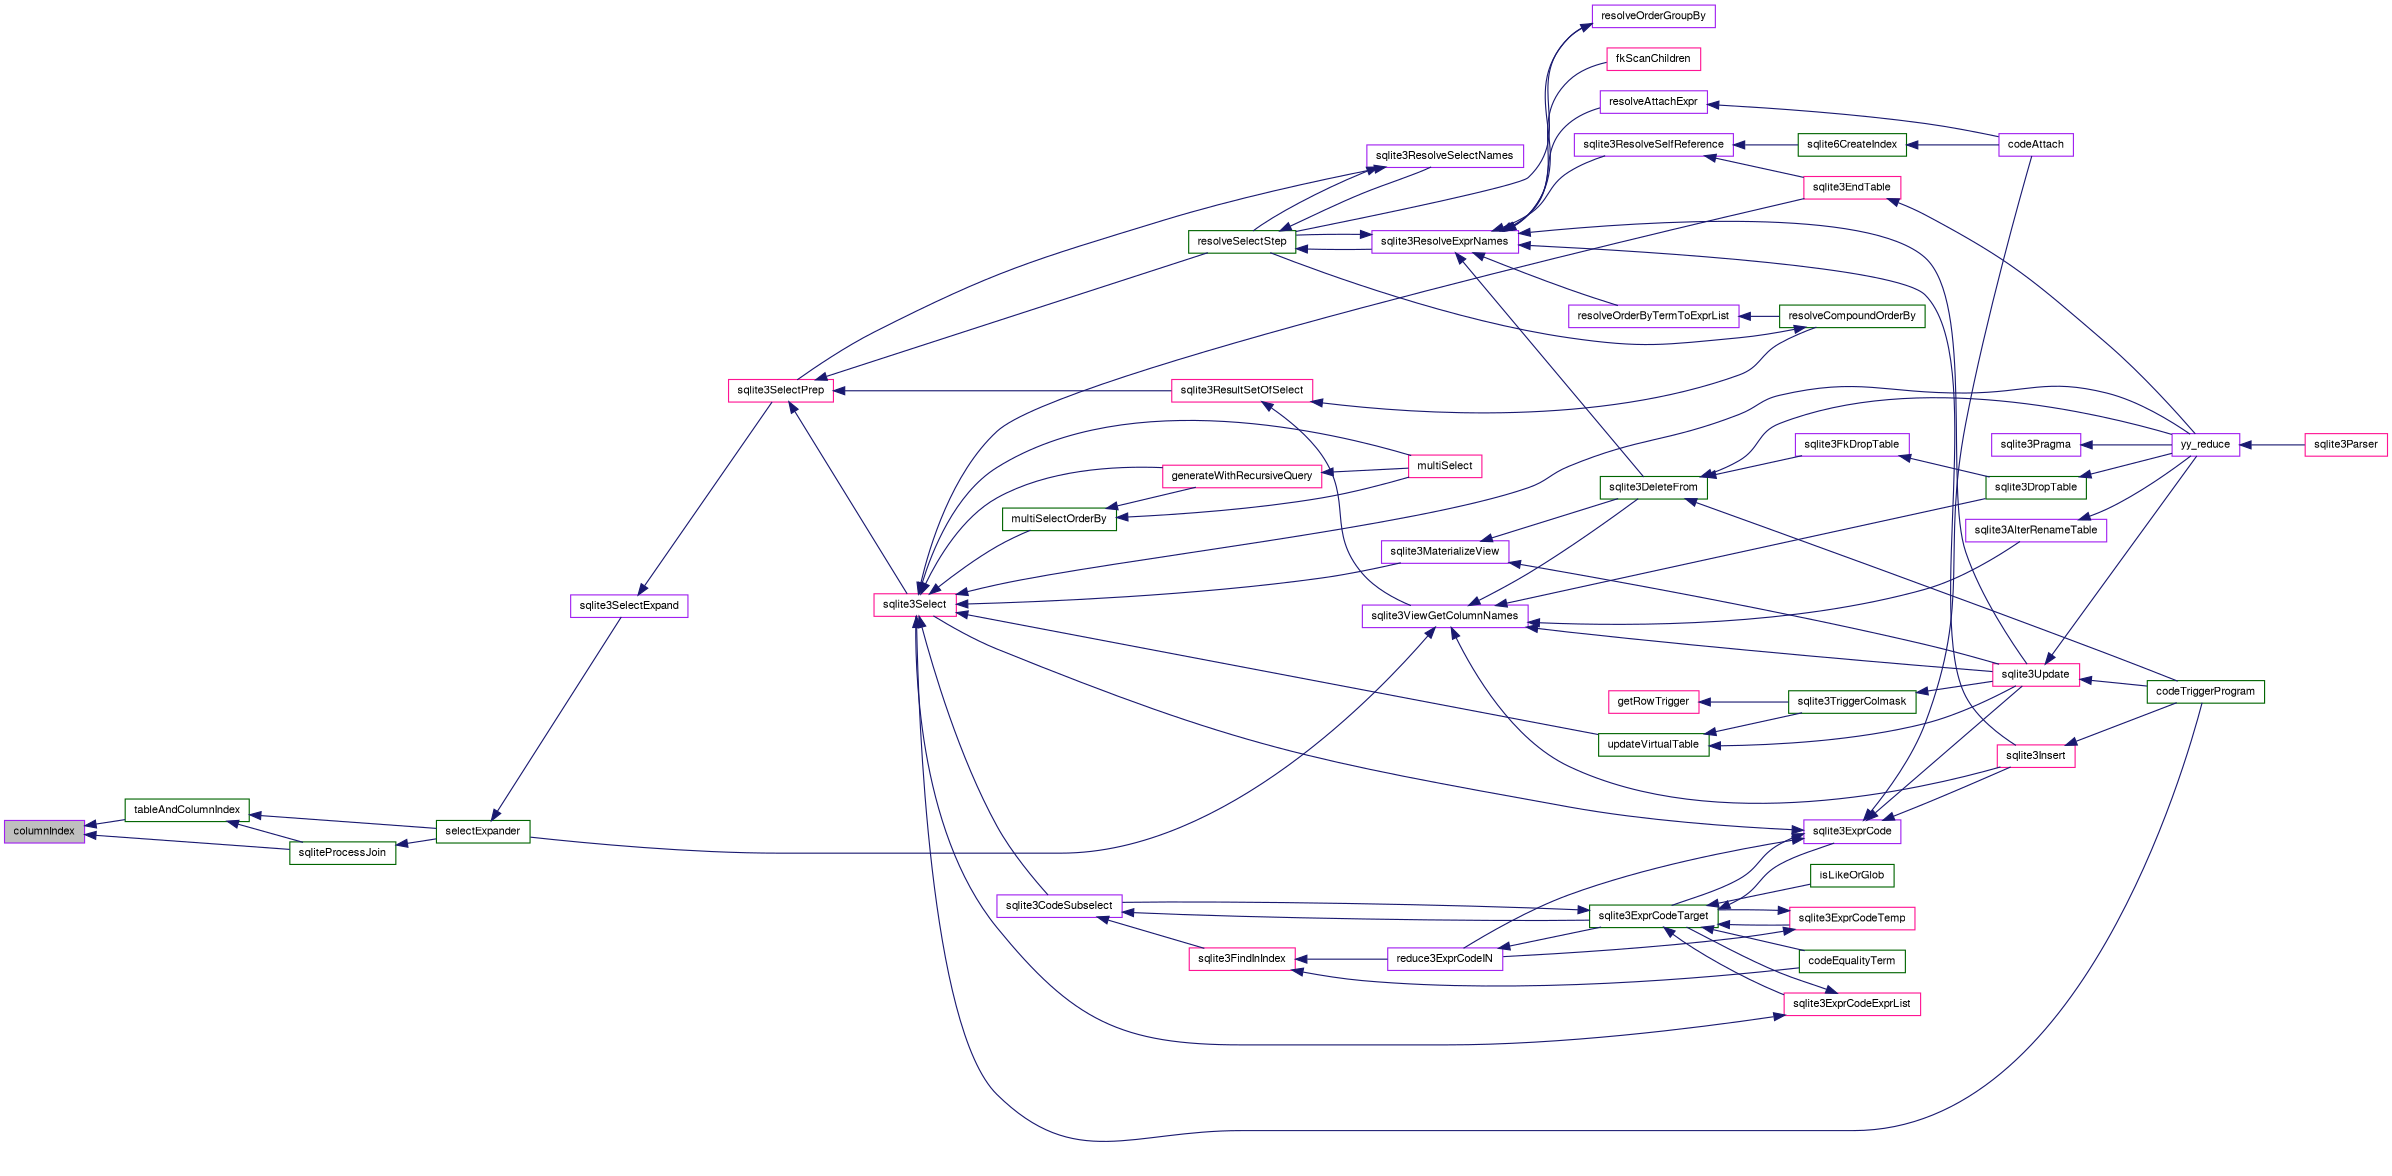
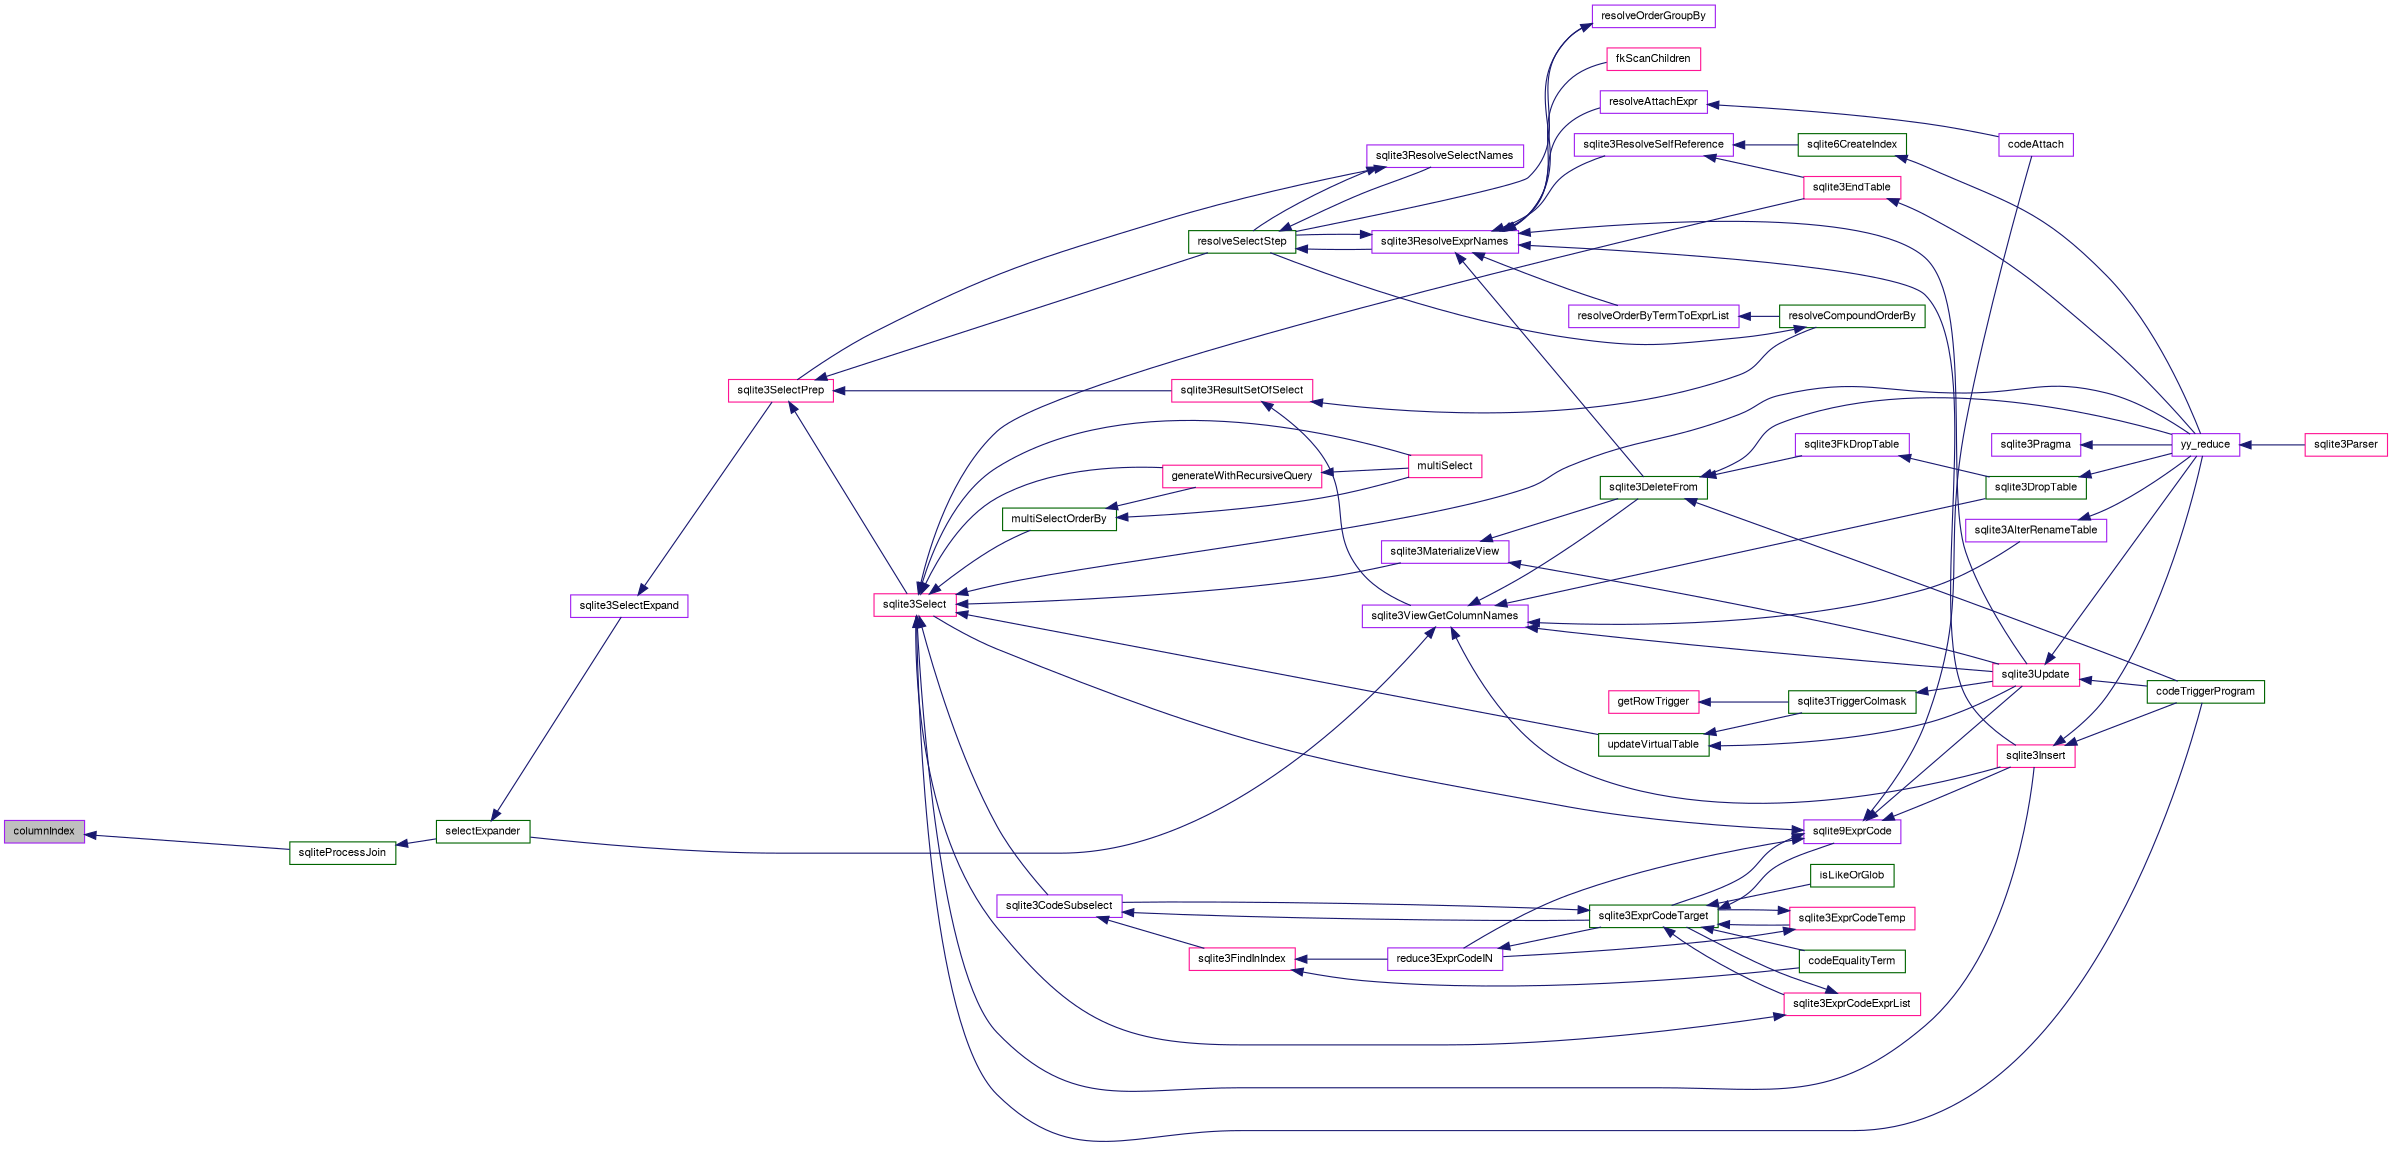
edge "codeAttach" -> "sqlite6CreateIndex": now "yy_reduce" -> "sqlite6CreateIndex"
edge "yy_reduce" -> "sqlite3Insert": added
node "tableAndColumnIndex": removed
node "sqlite3ExprCode": label "sqlite3ExprCode" -> "sqlite9ExprCode"
edge "sqlite3Insert" -> "sqlite3Select": added
